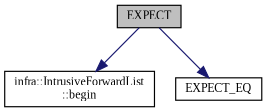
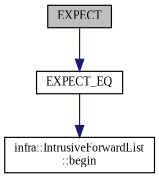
edge "EXPECT" -> "infra::IntrusiveForwardList ::begin": now "EXPECT_EQ" -> "infra::IntrusiveForwardList ::begin"
